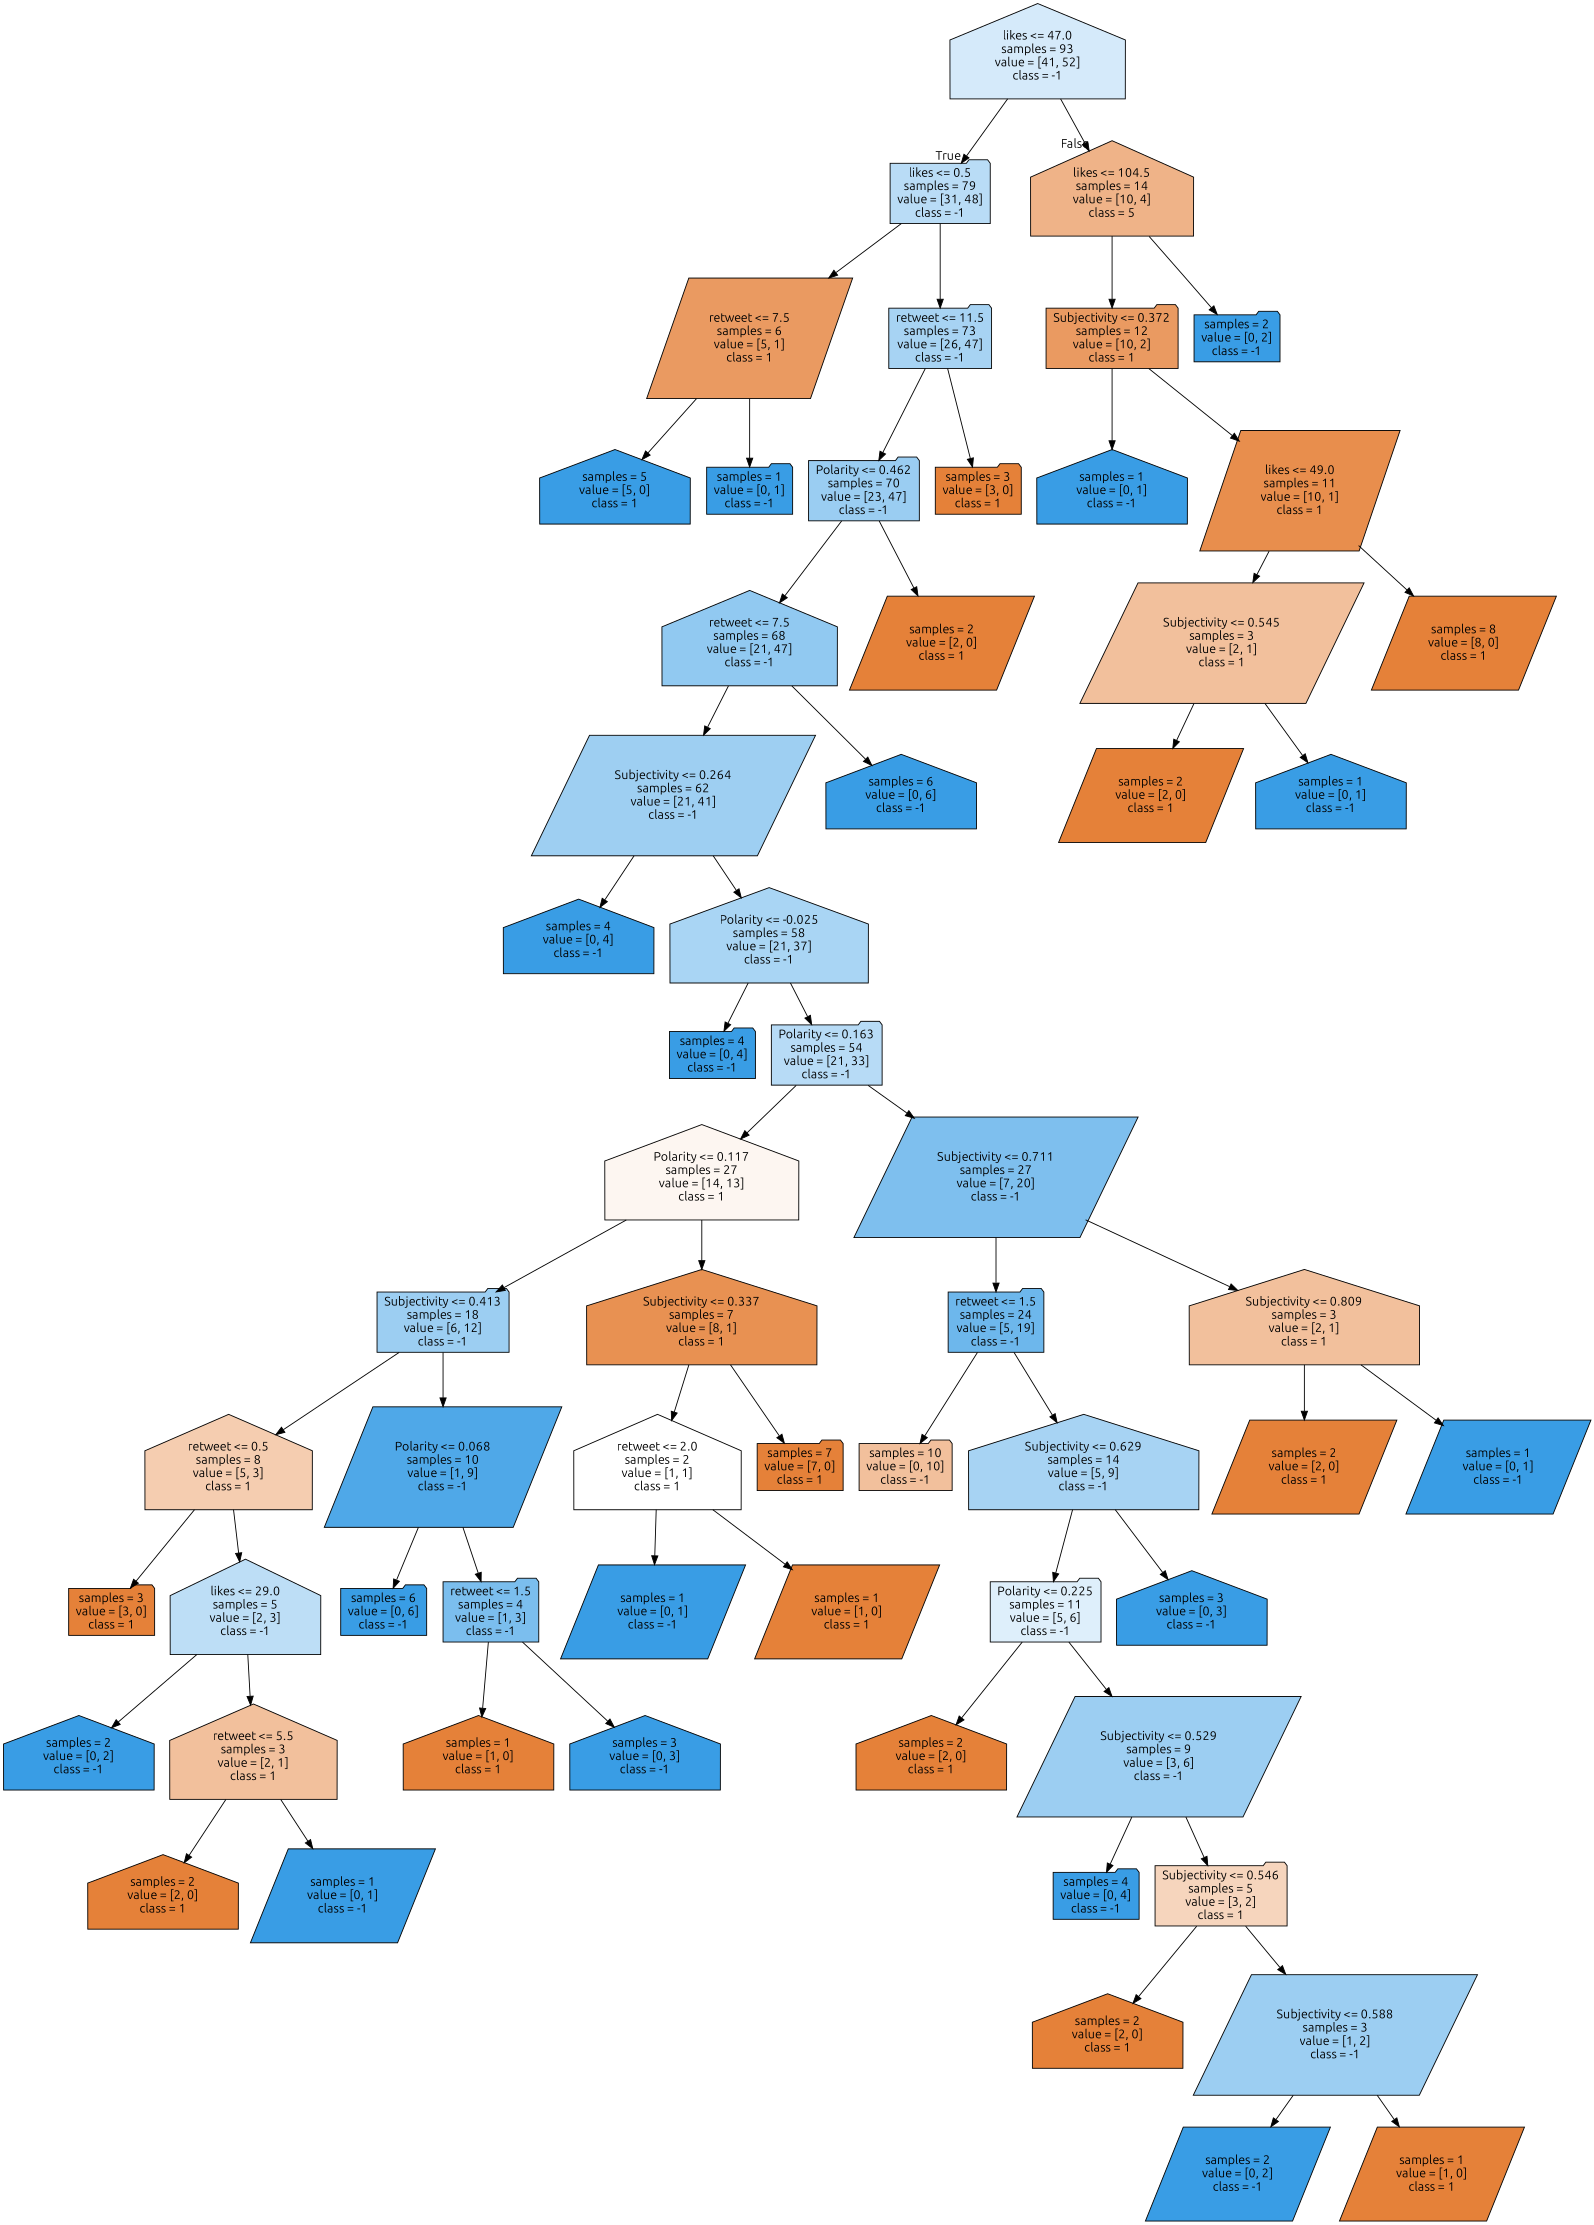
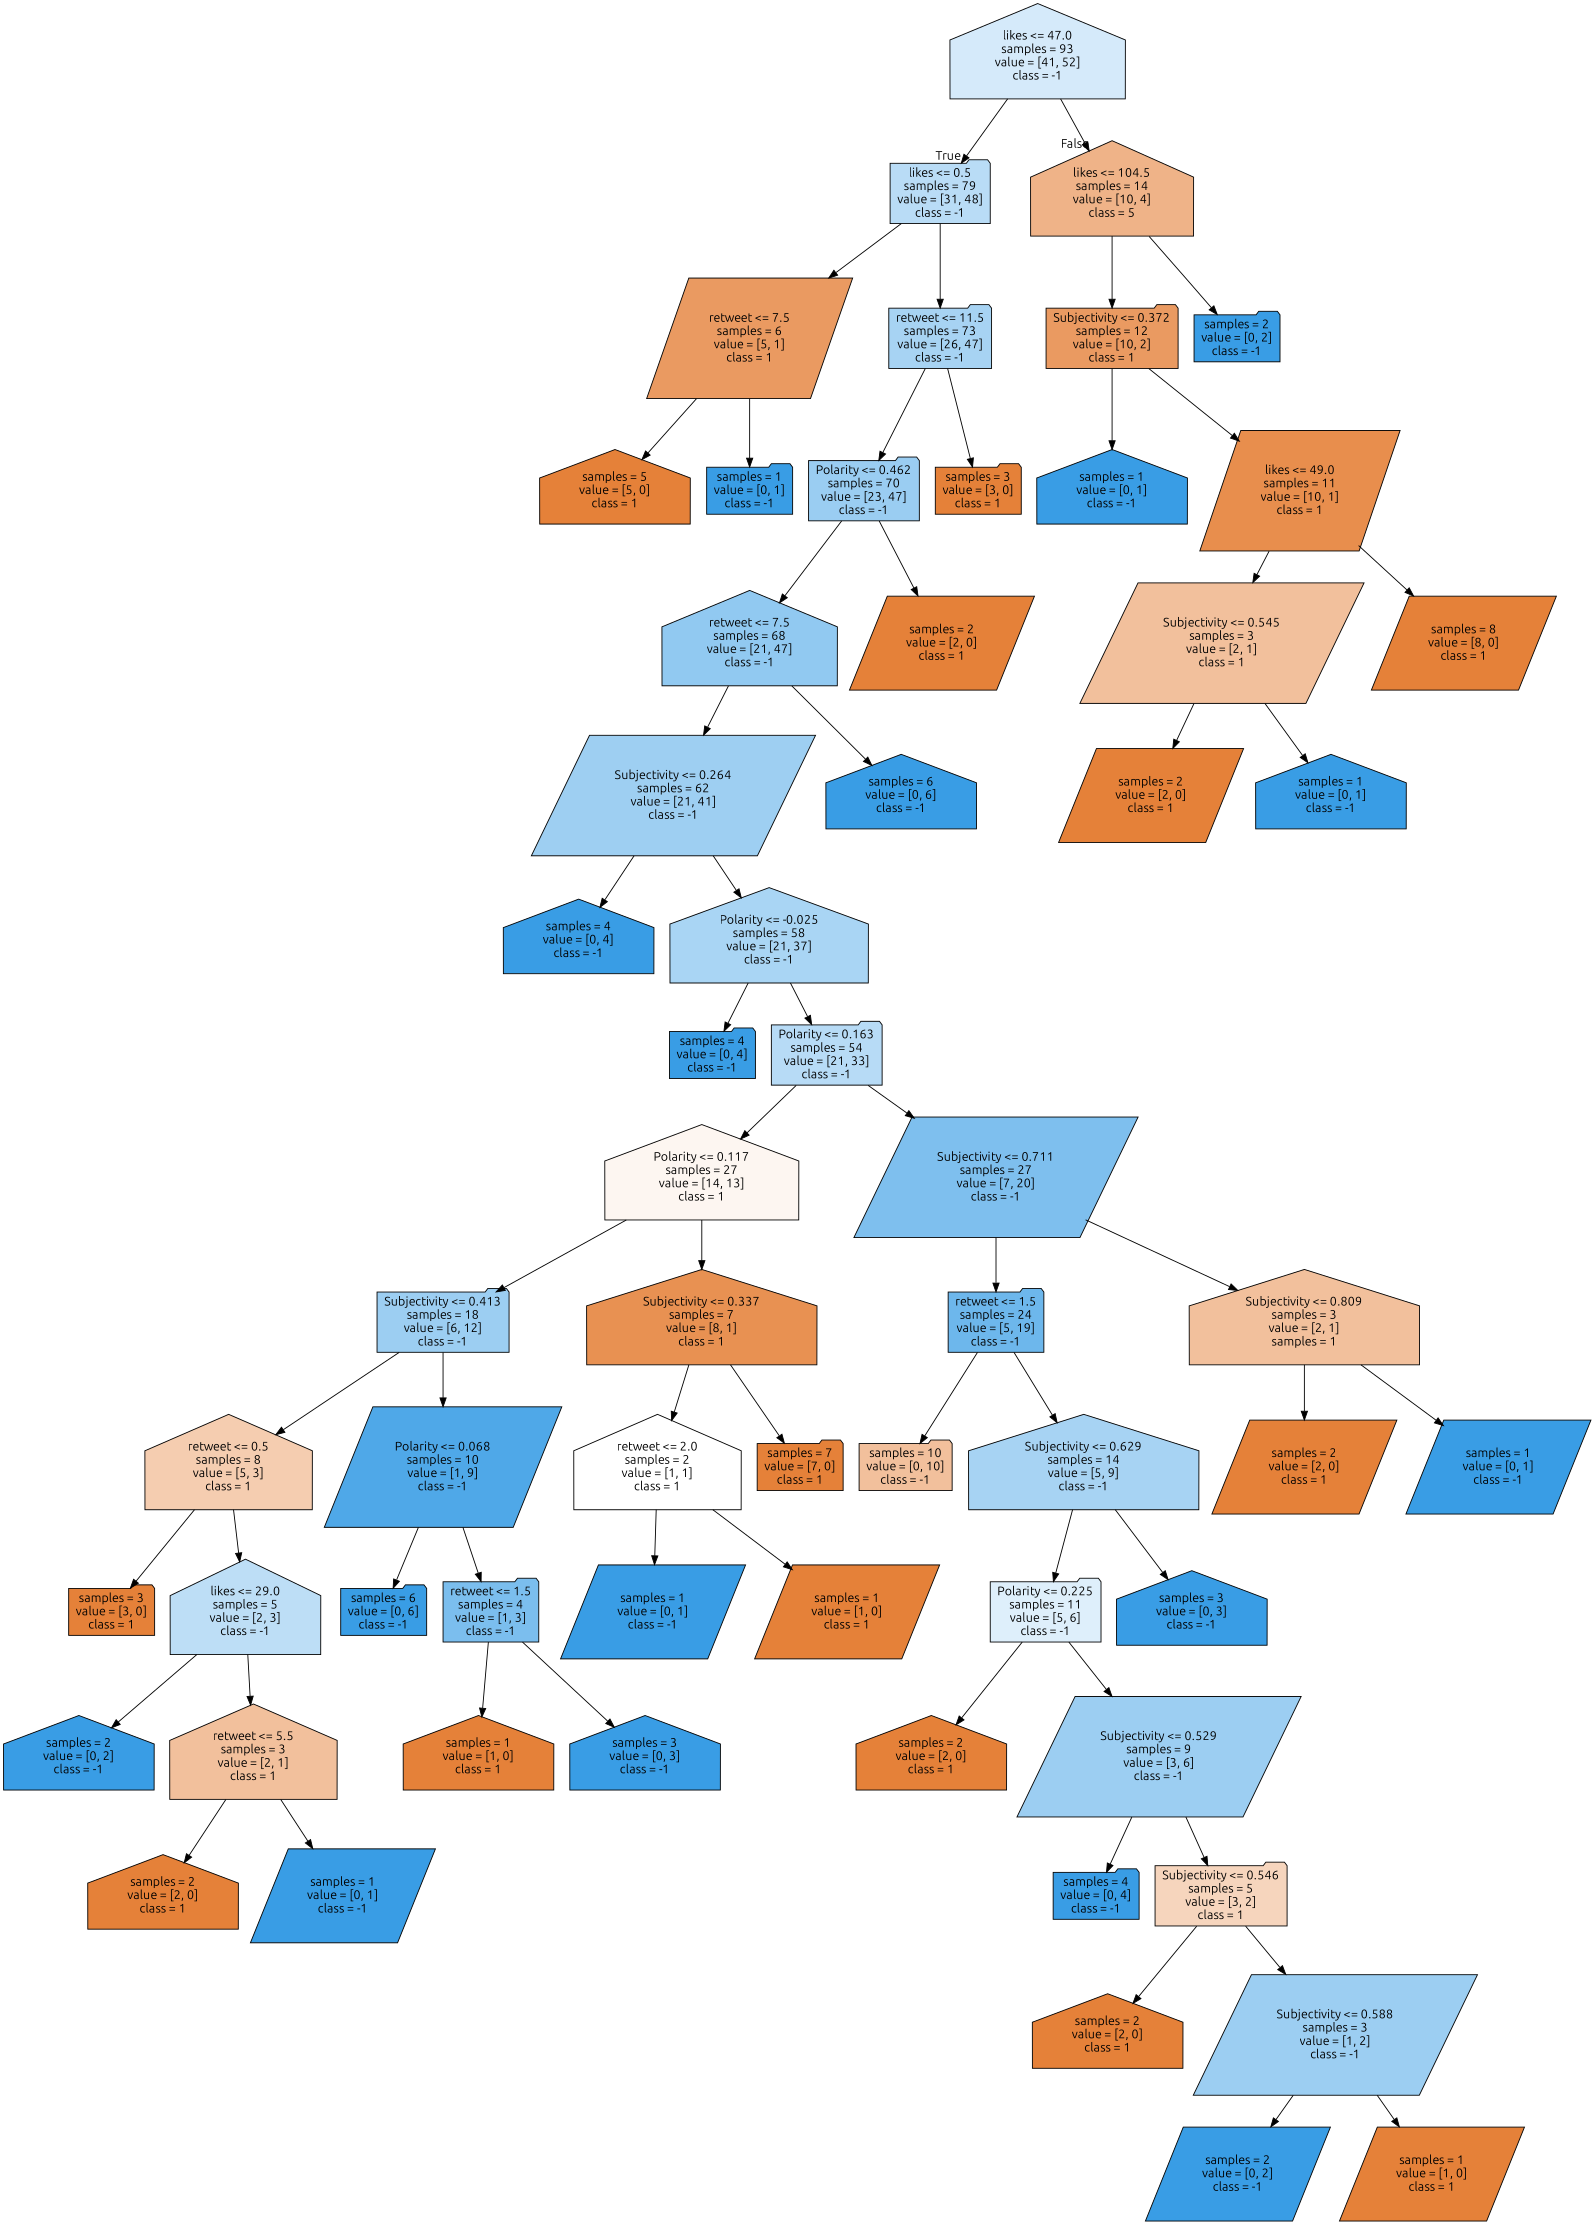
node "samples = 5 value = [5, 0] class = 1": fillcolor #399de5 -> #e58139
node "Subjectivity <= 0.809 samples = 3 value = [2, 1] class = 1": label "Subjectivity <= 0.809 samples = 3 value = [2, 1] class = 1" -> "Subjectivity <= 0.809 samples = 3 value = [2, 1] samples = 1"
